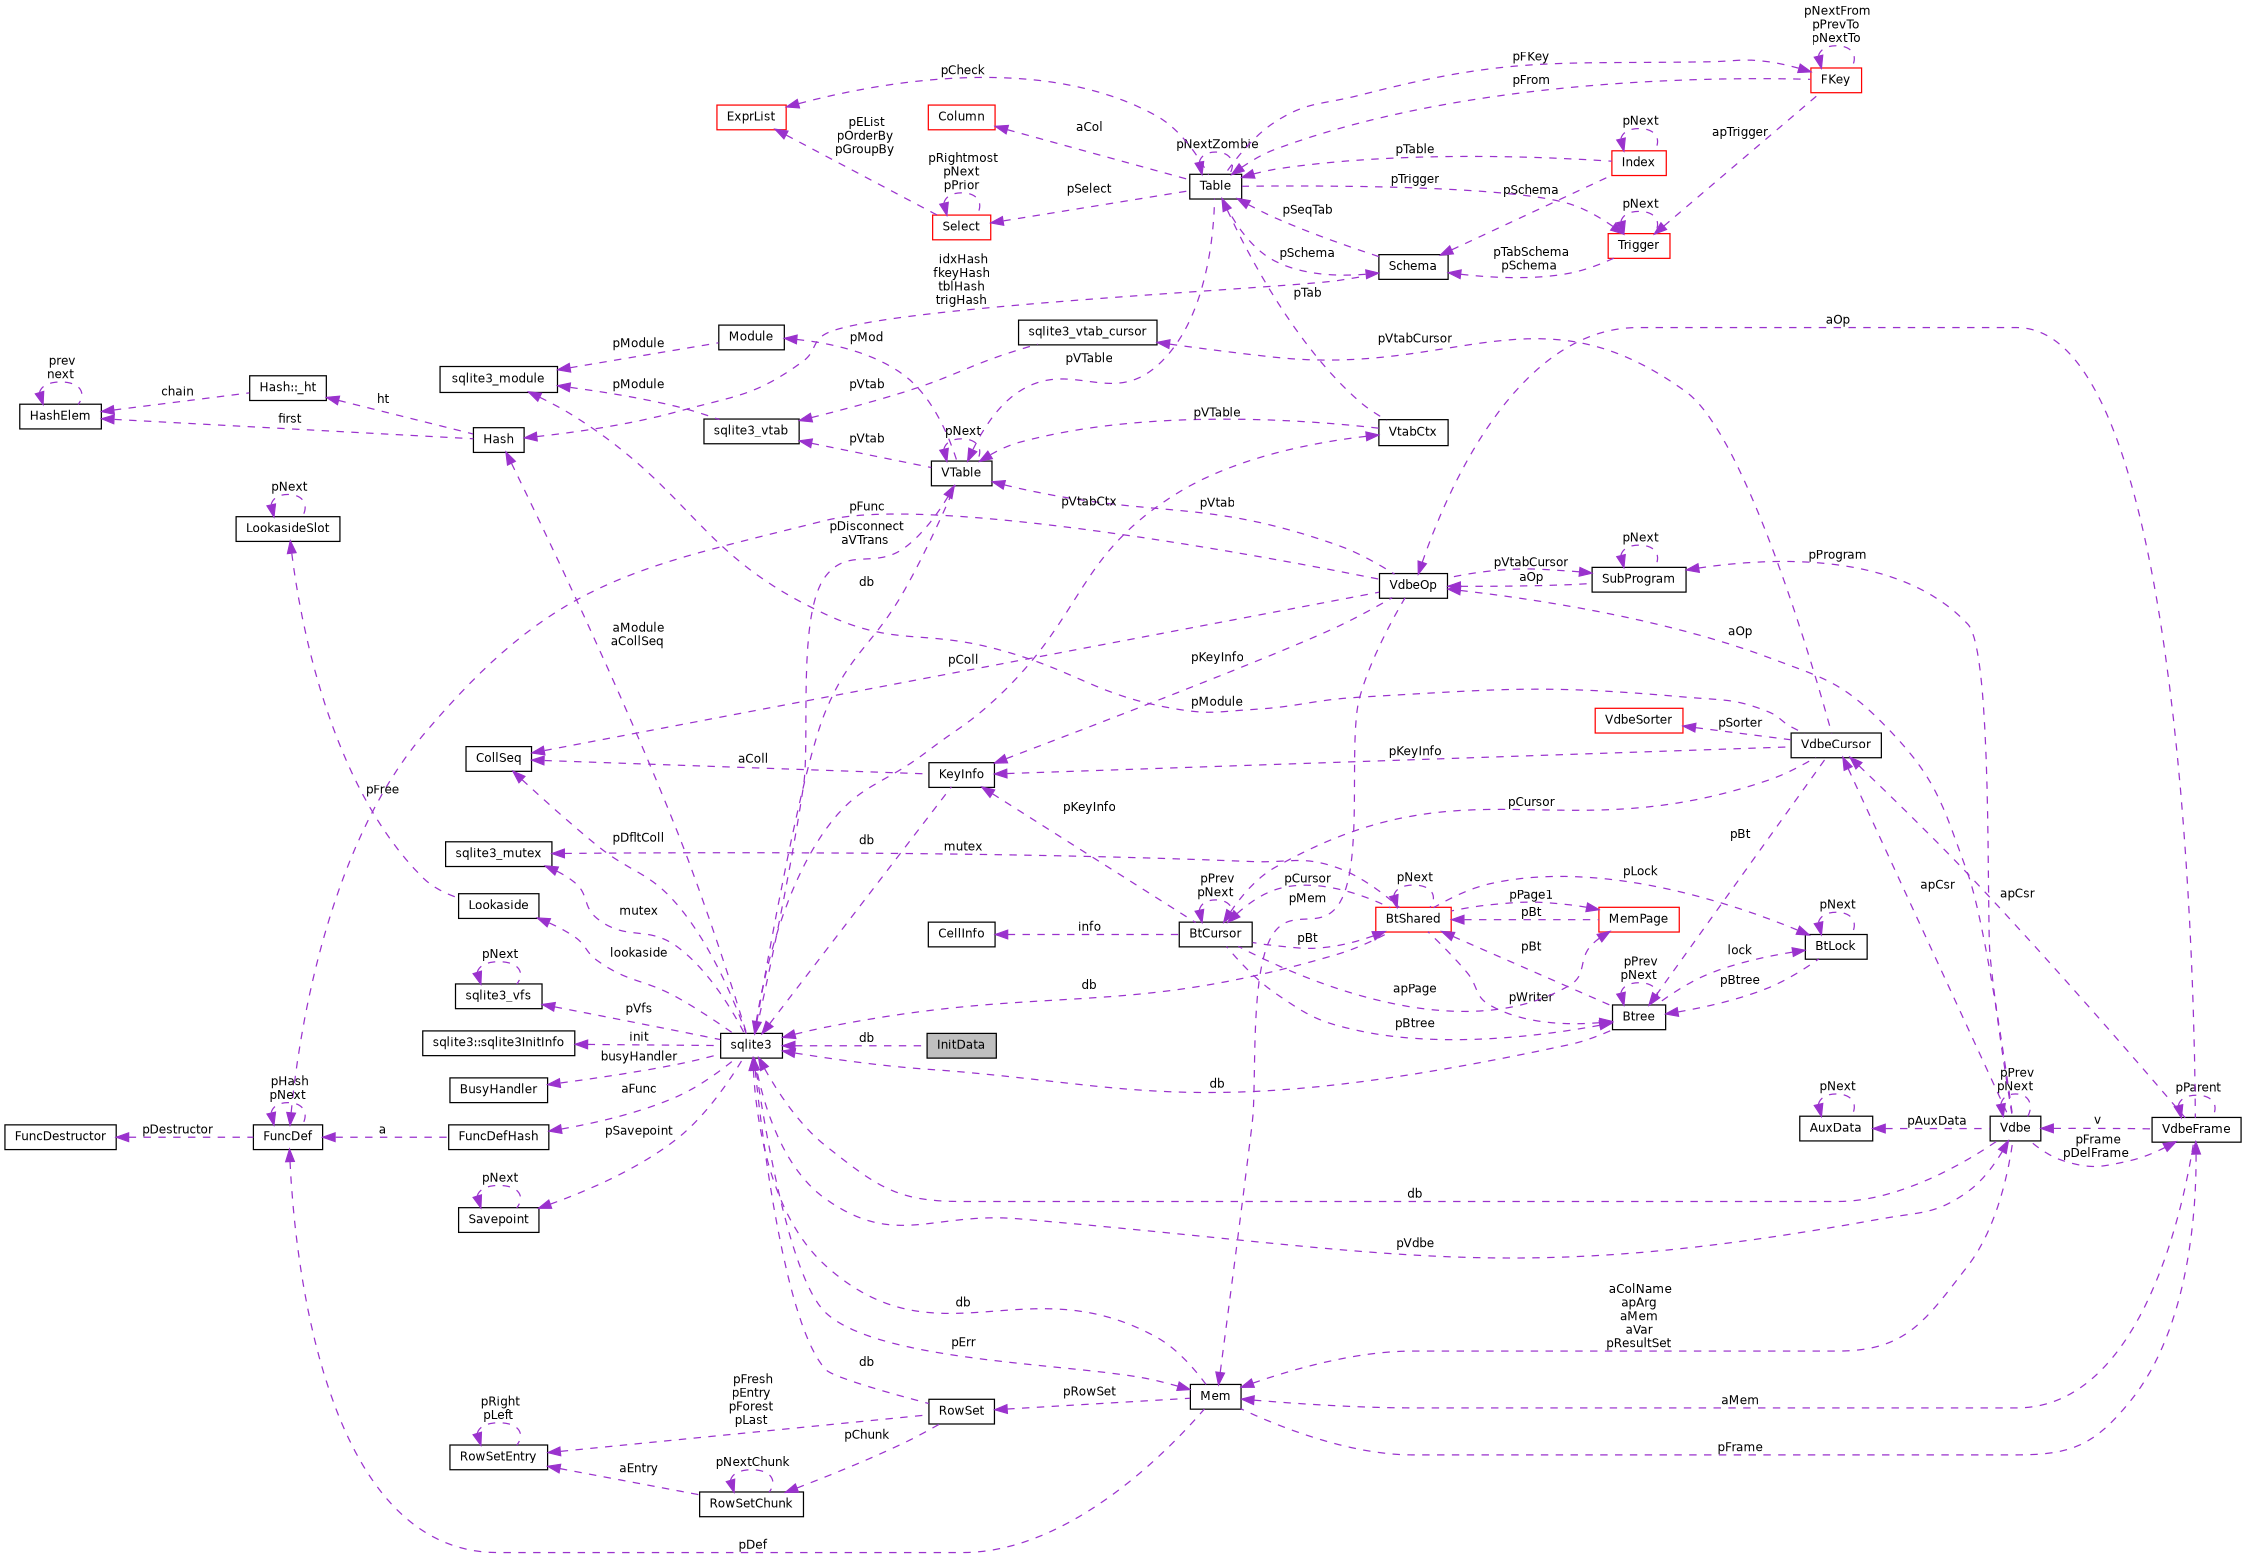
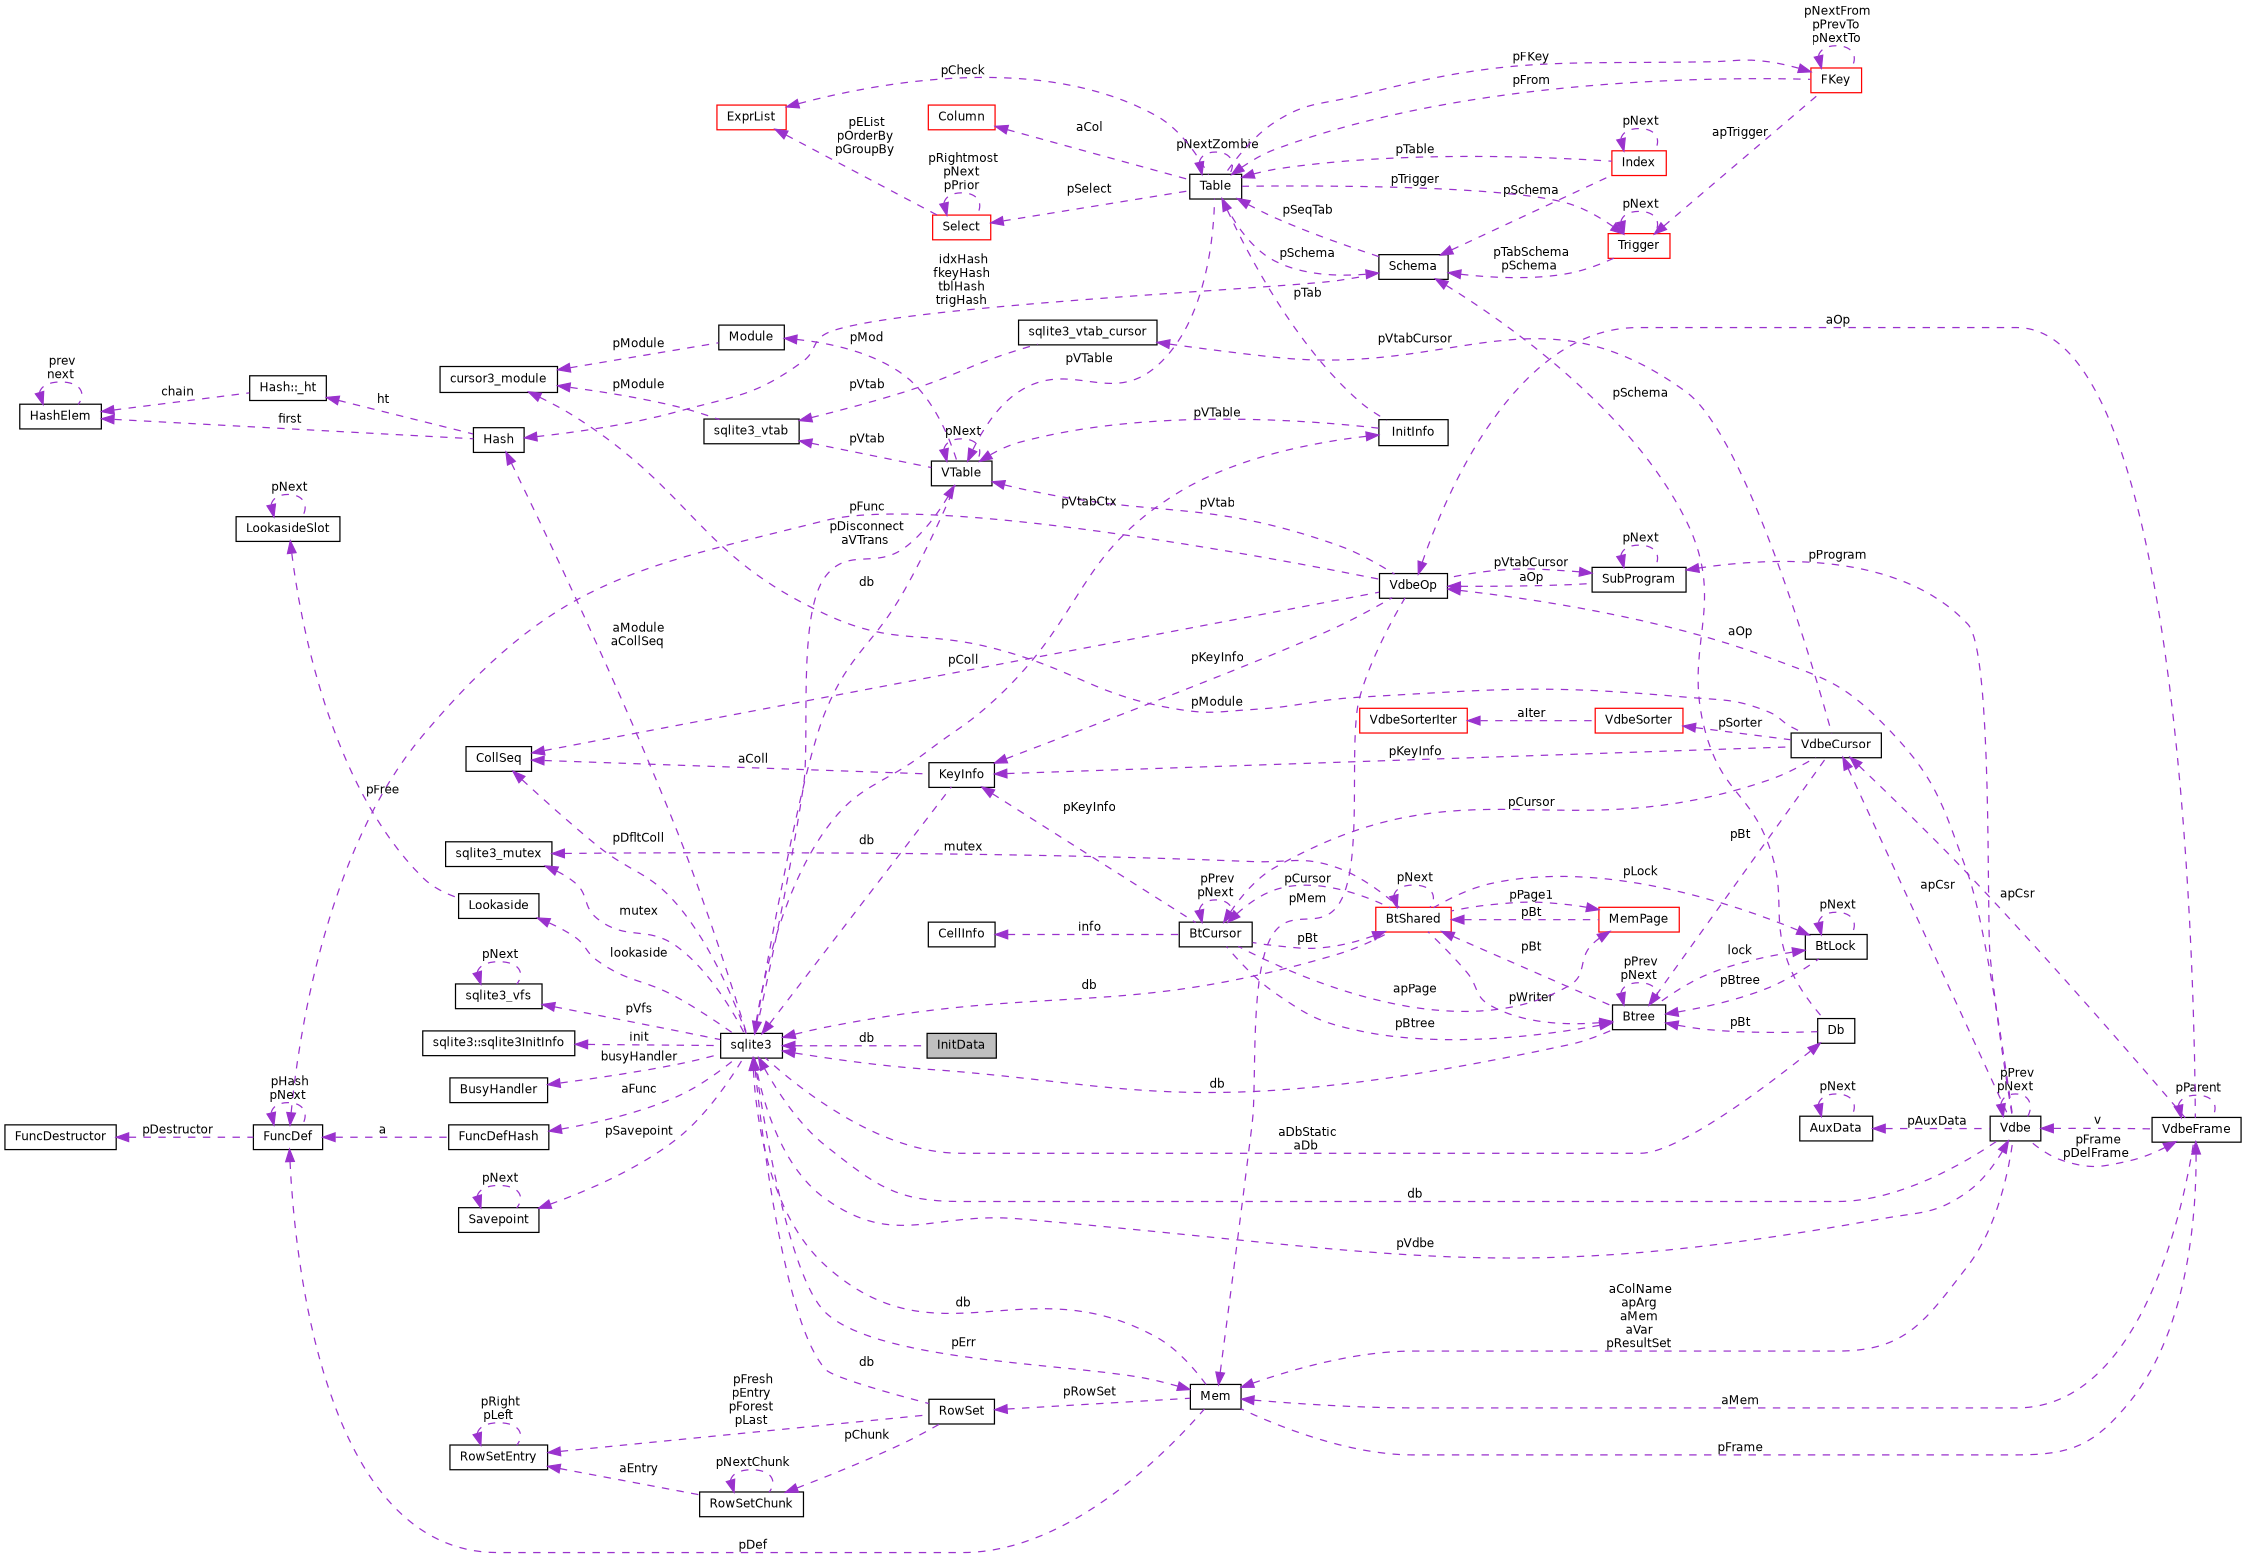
node "sqlite3_module": label "sqlite3_module" -> "cursor3_module"
node "VtabCtx": label "VtabCtx" -> "InitInfo"
node "VdbeSorterIter": added
node "Db": added
